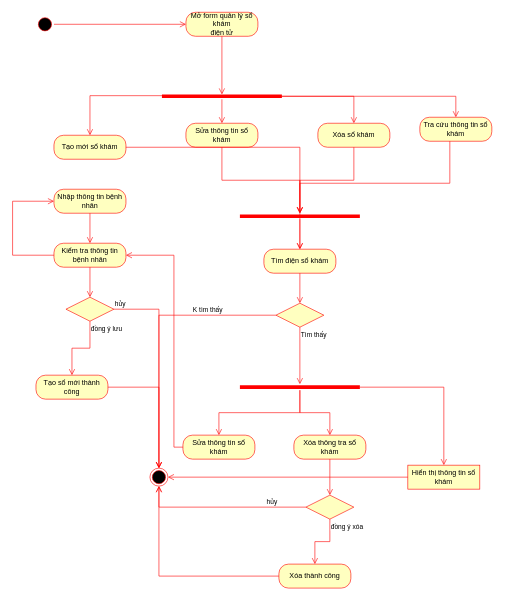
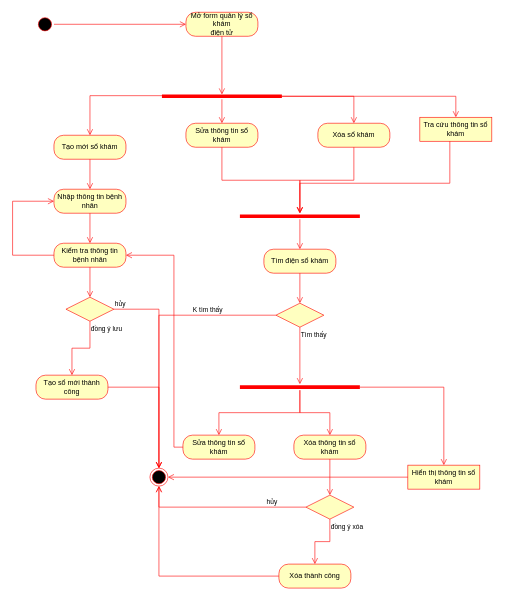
node "Tra cứu thông tin sổ khám": shape rounded rectangle -> rectangle
edge "Tạo mới sổ khám" -> "Tìm điện sổ khám": now "Tạo mới sổ khám" -> "Nhập thông tin bệnh nhân"
node "Xóa thông tra sổ khám": label "Xóa thông tra sổ khám" -> "Xóa thông tin sổ khám"
